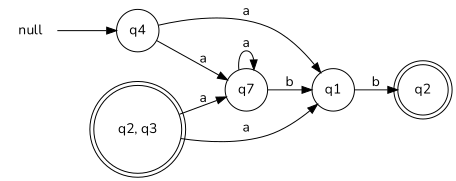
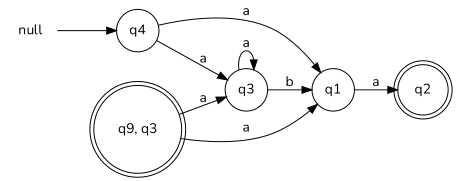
edge "q1" -> "q2": label "b" -> "a"
node "q7": label "q7" -> "q3"
node "q2, q3": label "q2, q3" -> "q9, q3"
